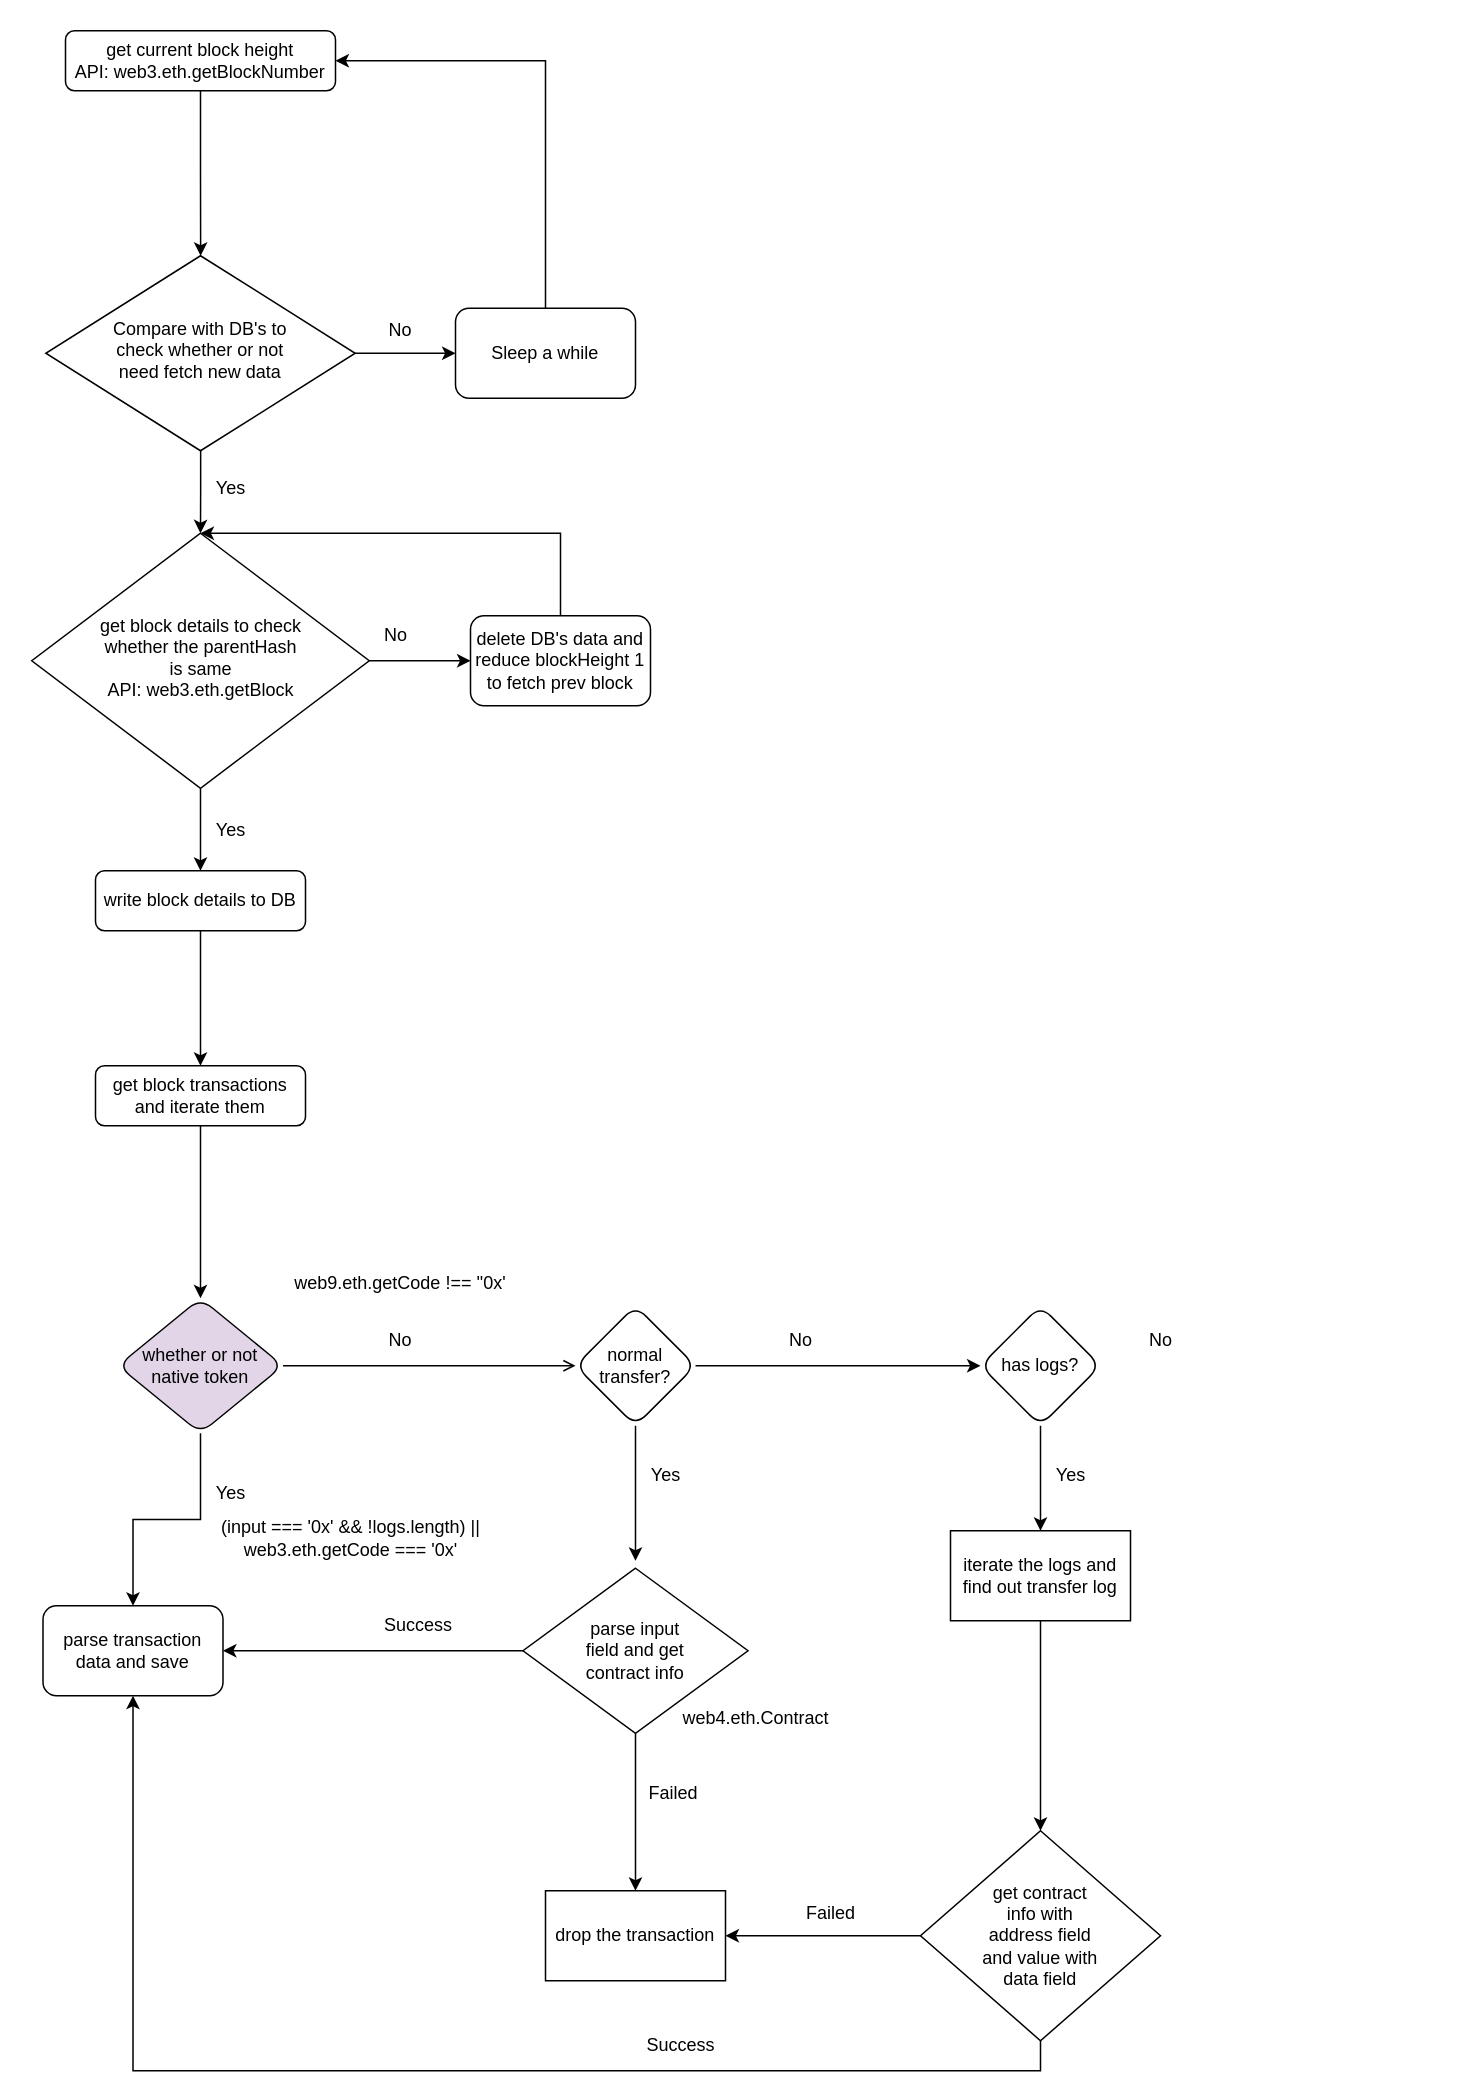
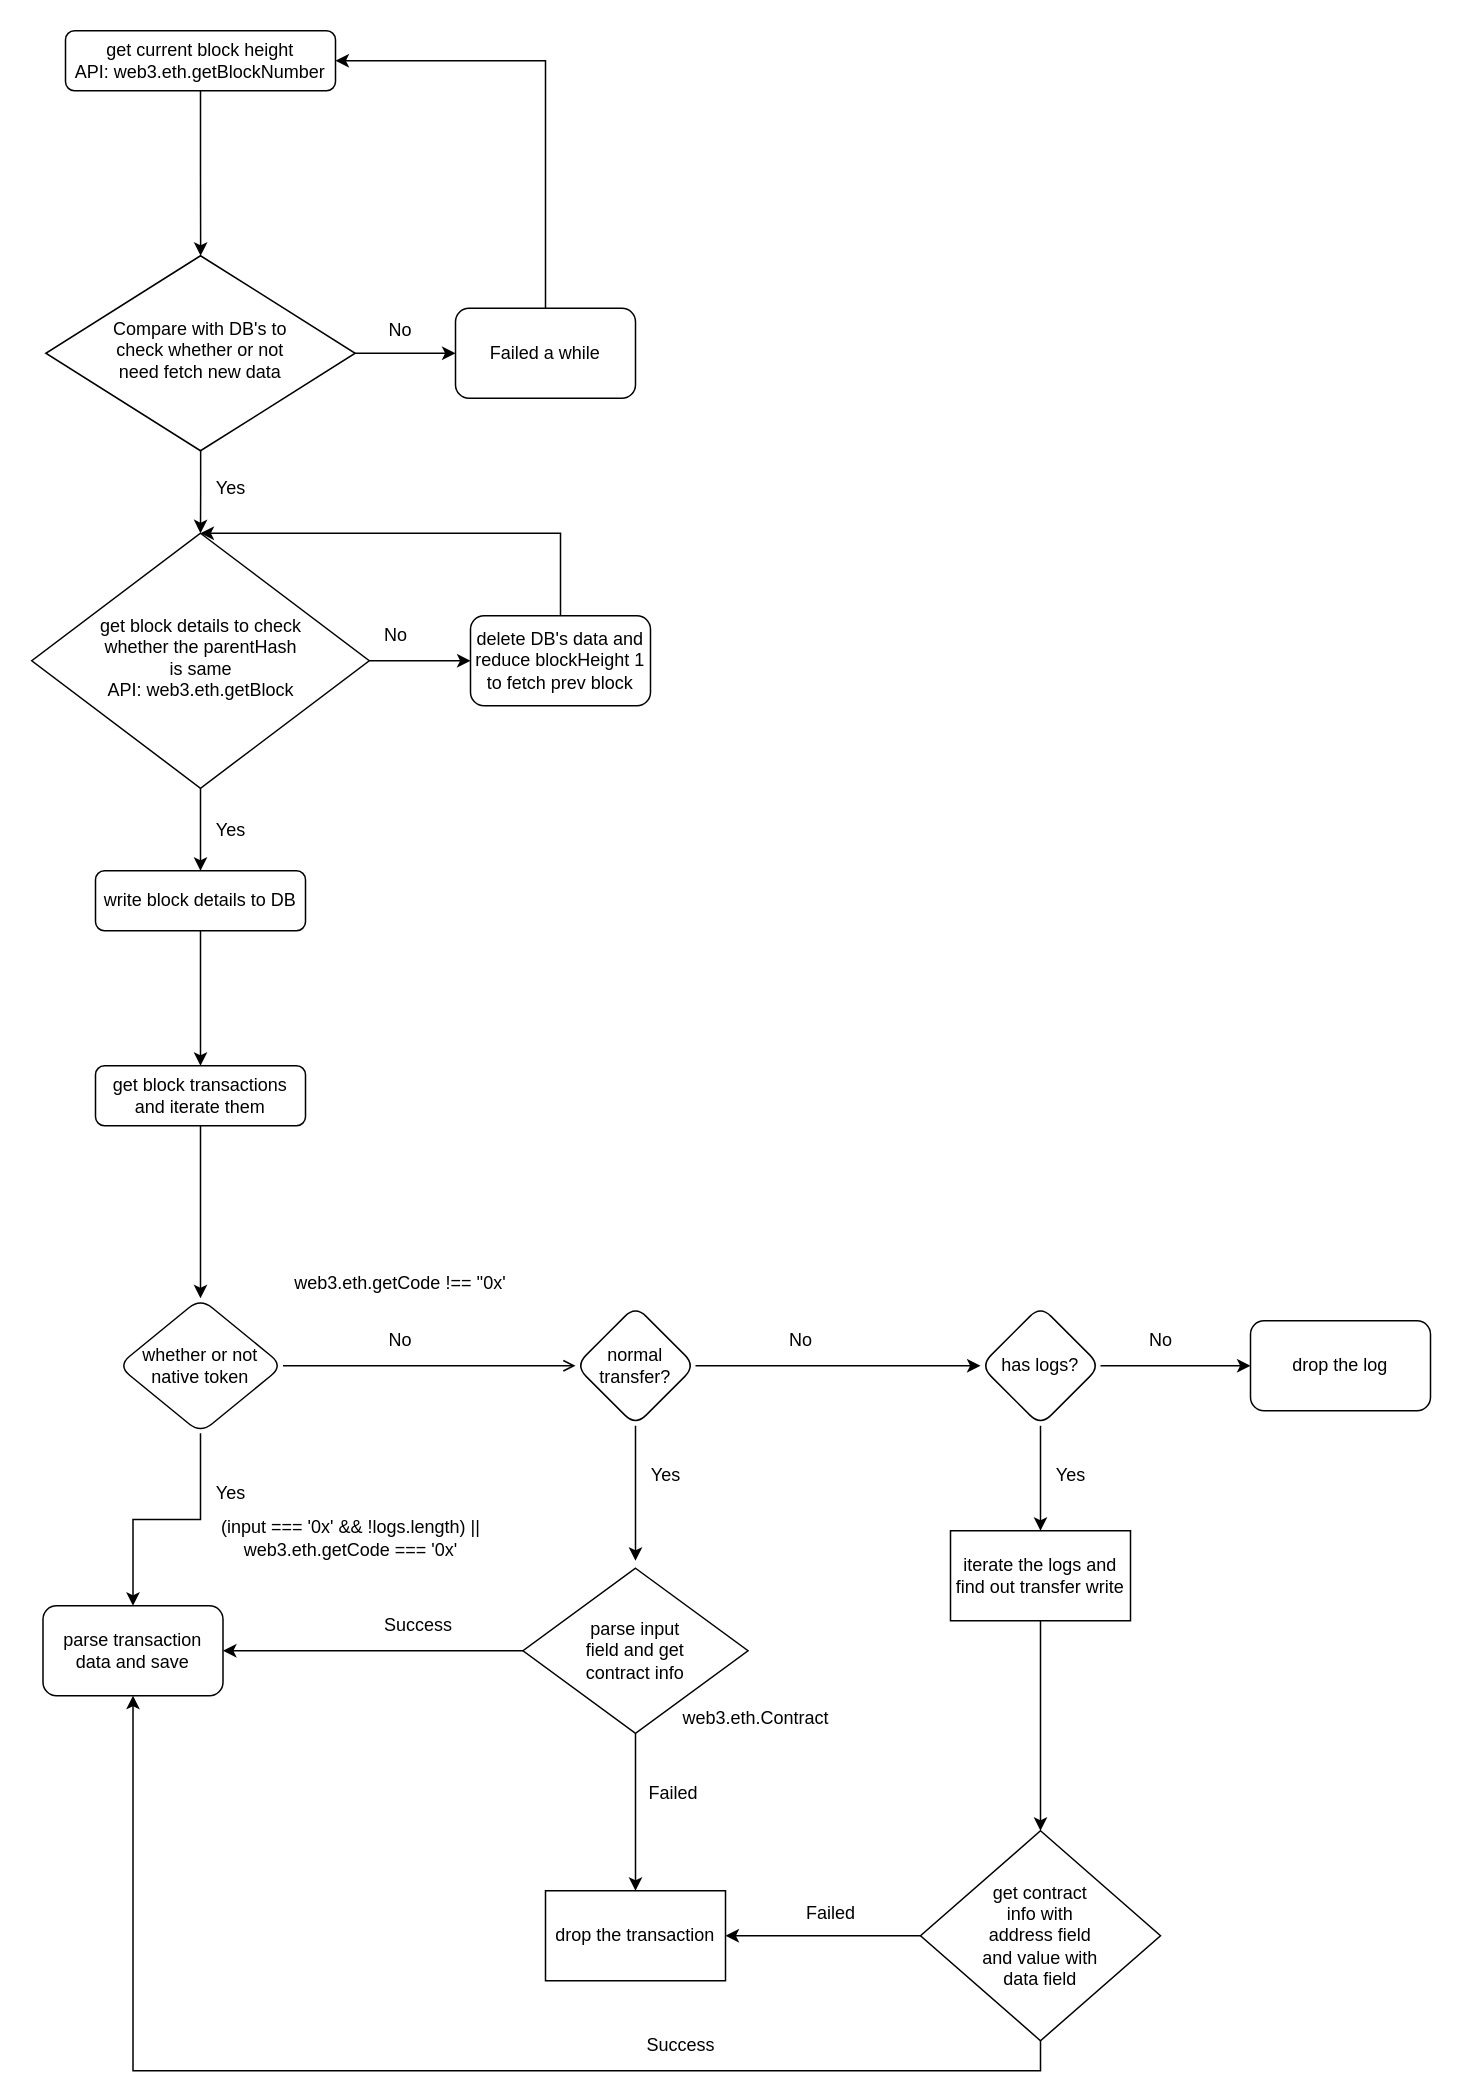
node "Sleep a while": label "Sleep a while" -> "Failed a while"
node "web9.eth.getCode !== ''0x'": label "web9.eth.getCode !== ''0x'" -> "web3.eth.getCode !== ''0x'"
node "whether or not native token": fillcolor #e1d5e7 -> #ffffff
edge "has logs?" -> "drop the log": added
node "drop the log": added
node "iterate the logs and find out transfer log": label "iterate the logs and find out transfer log" -> "iterate the logs and find out transfer write"
node "web4.eth.Contract": label "web4.eth.Contract" -> "web3.eth.Contract"
